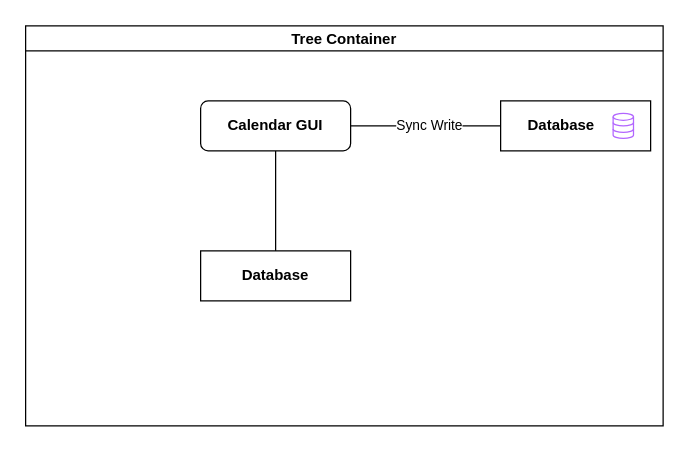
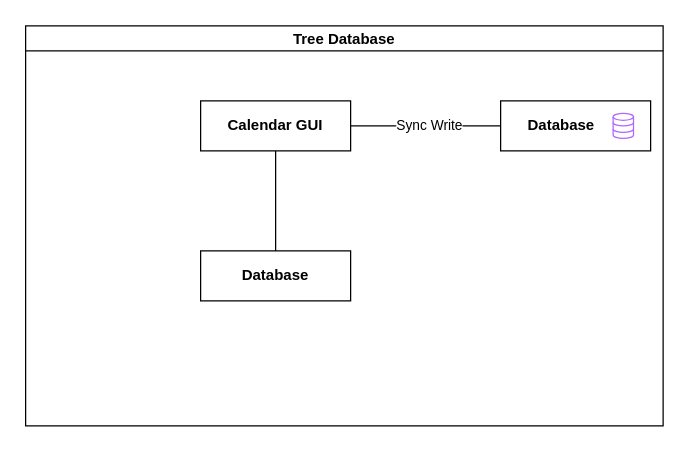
node "Tree Container": label "Tree Container" -> "Tree Database"
node "Calendar GUI": shape rounded rectangle -> rectangle
